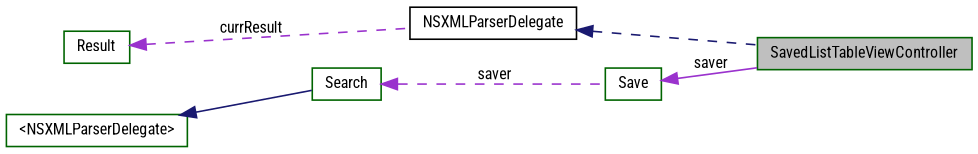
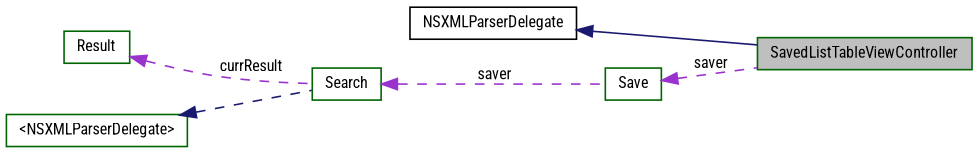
edge "NSXMLParserDelegate" -> "Result": now "Search" -> "Result"
edge "SavedListTableViewController" -> "NSXMLParserDelegate": style dashed -> solid
edge "SavedListTableViewController" -> "Save": style solid -> dashed
edge "Search" -> "<NSXMLParserDelegate>": style solid -> dashed
